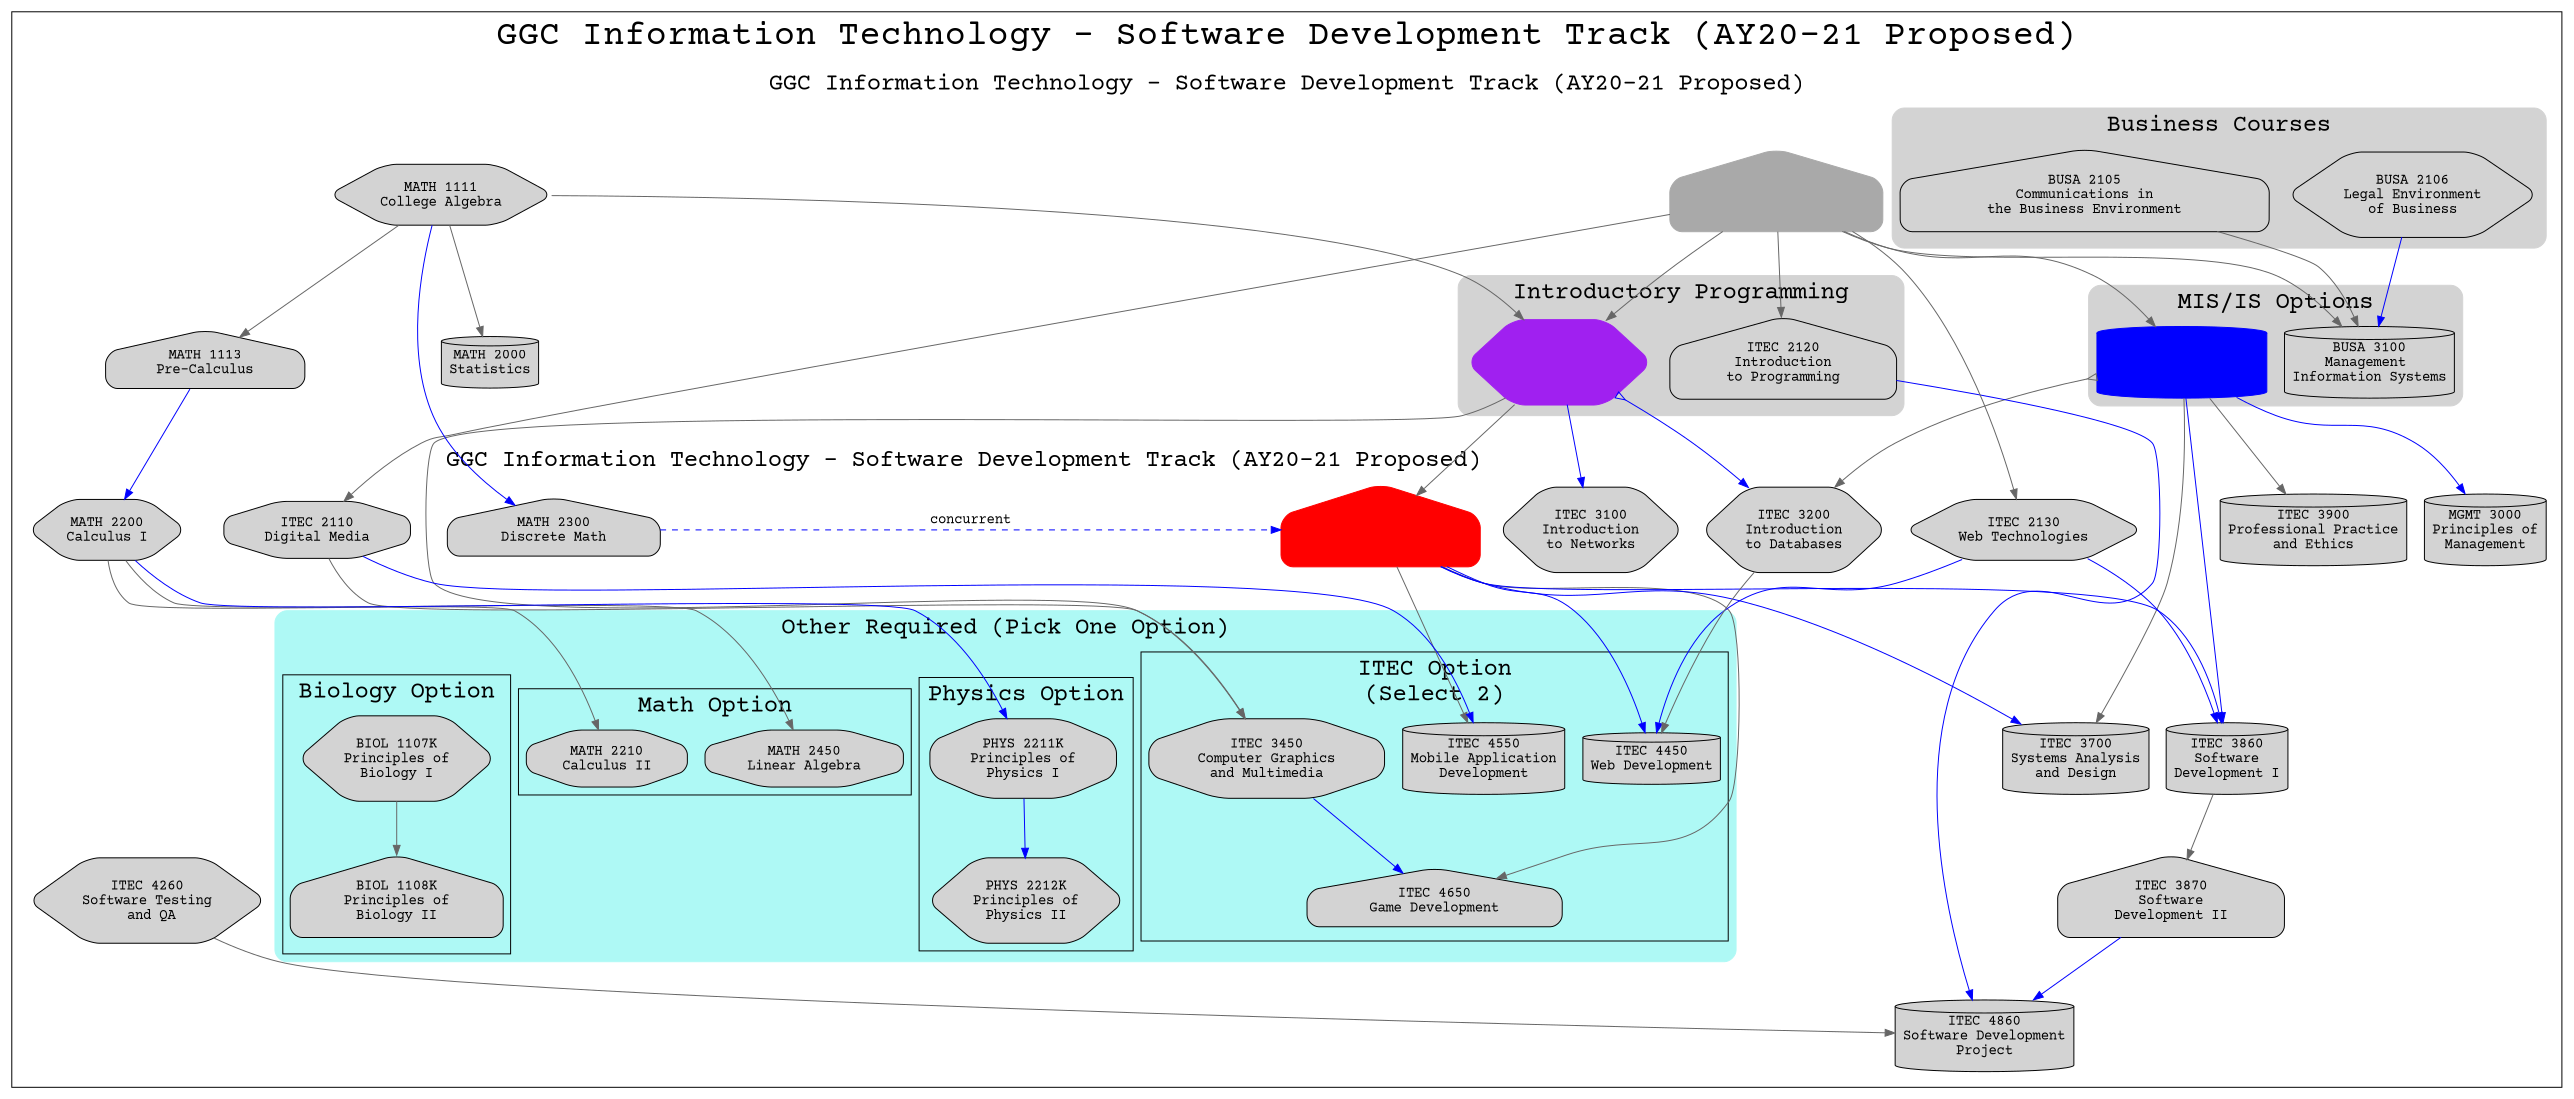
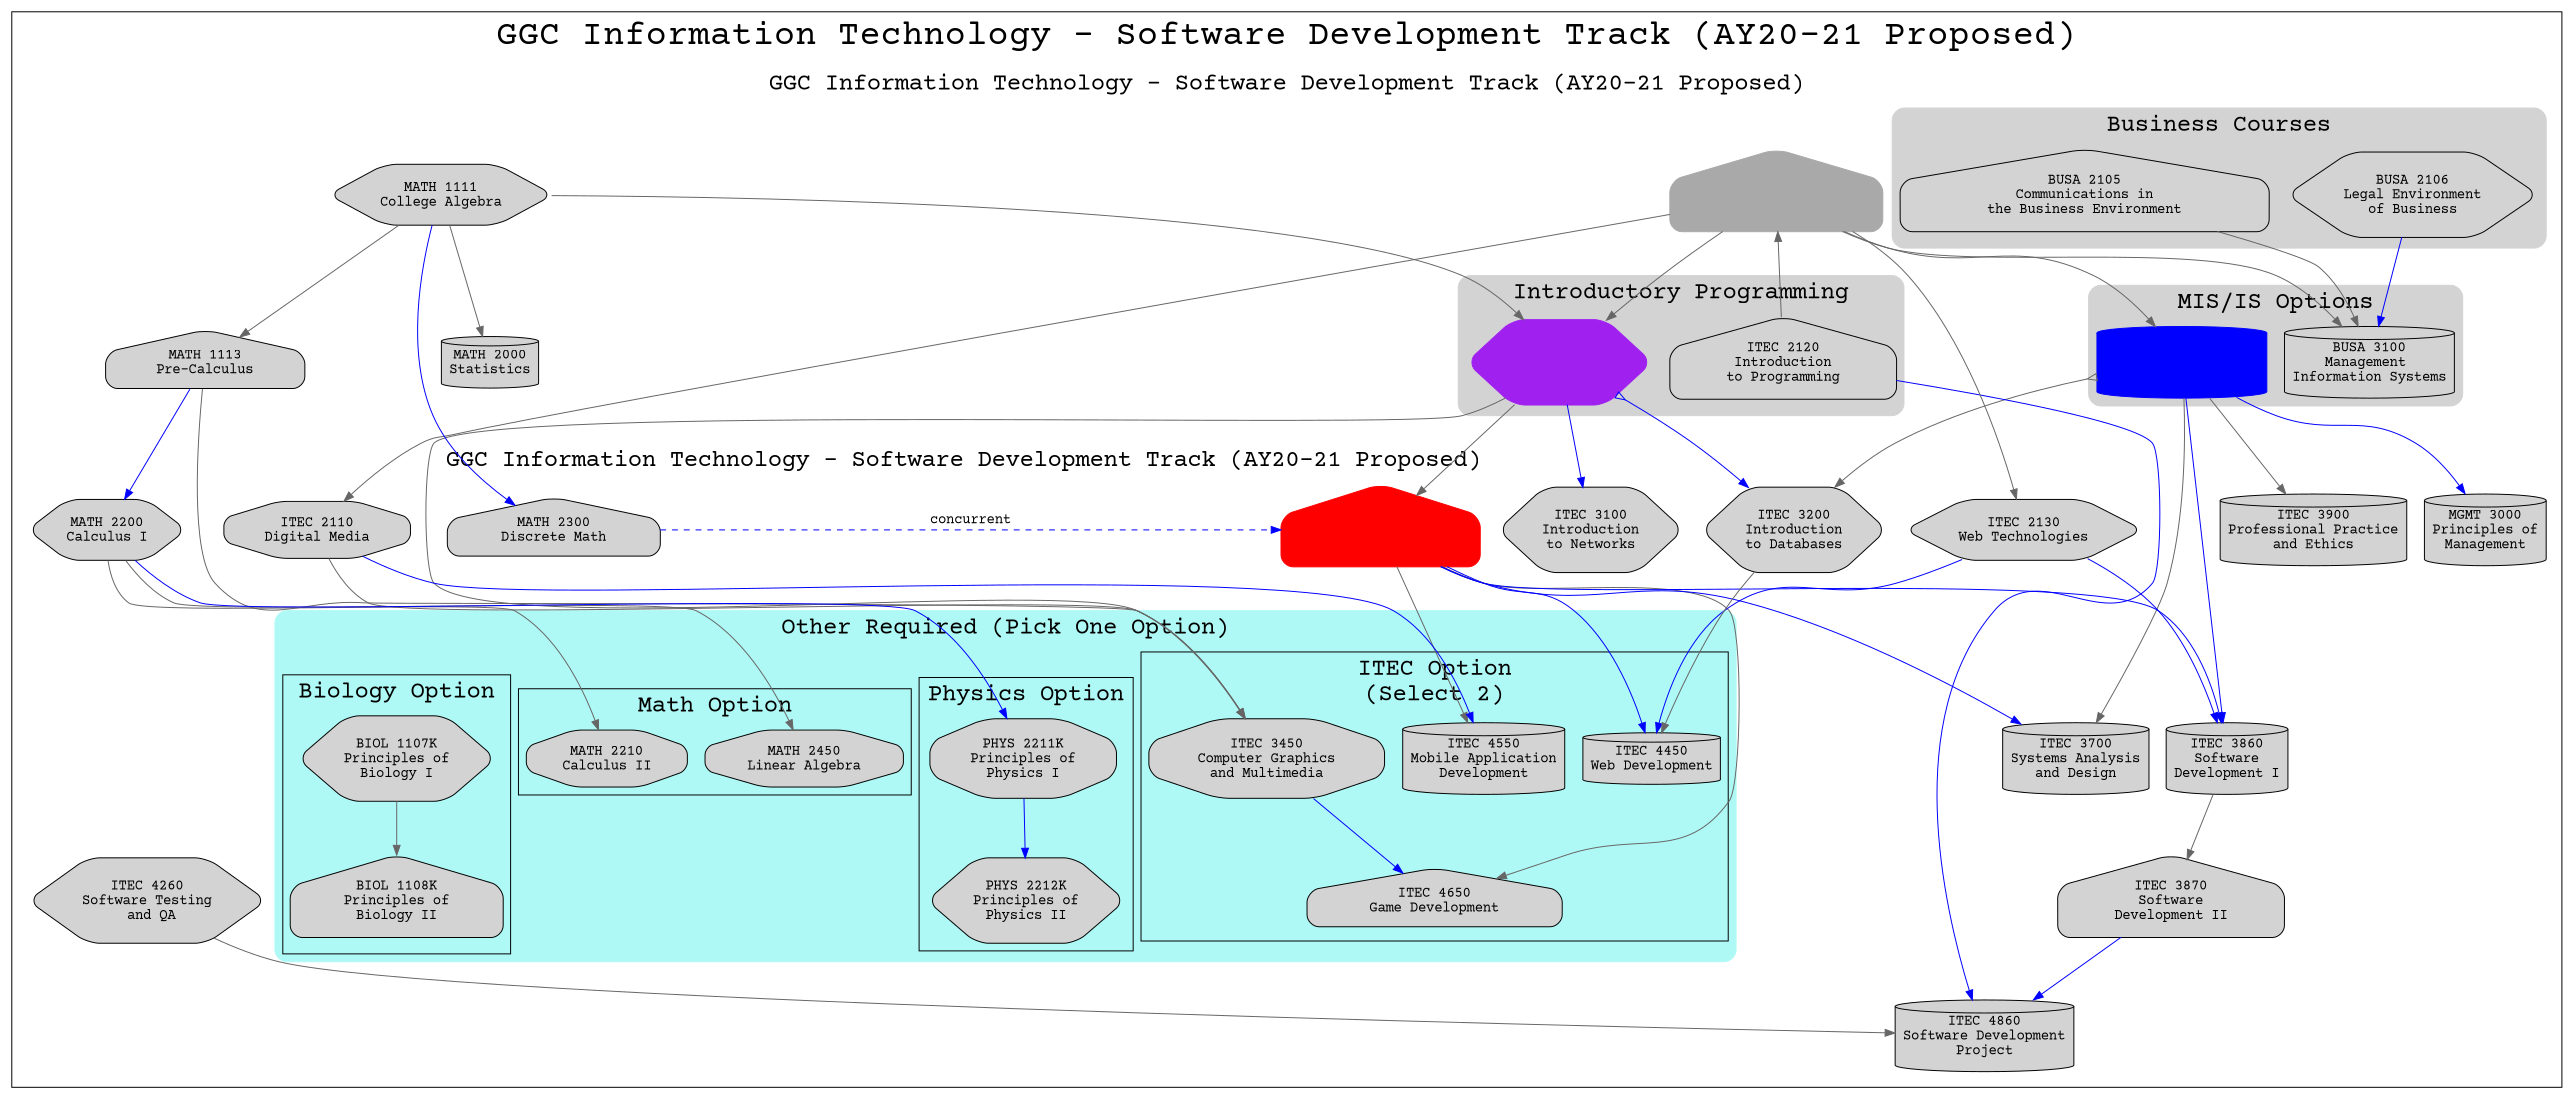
edge "ITEC 1001 Introduction to Computing" -> "ITEC 2120 Introduction to Programming": reversed
edge "MATH 1113 Pre-Calculus" -> "ITEC 3450 Computer Graphics and Multimedia": added
